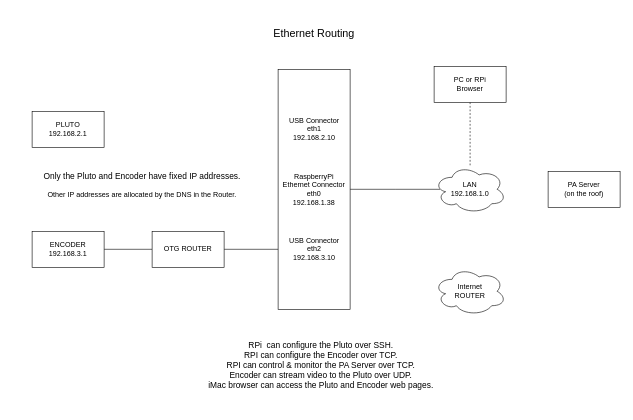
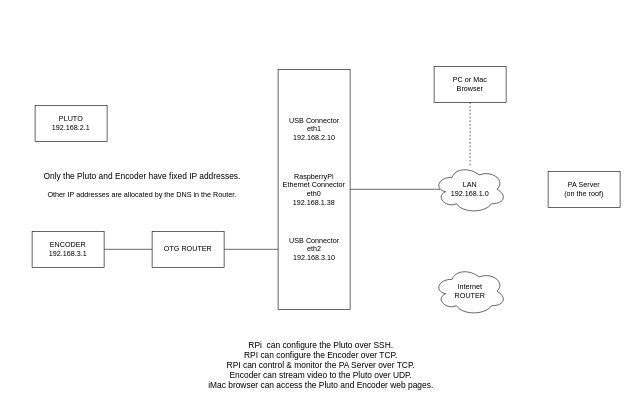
node "Ethernet Routing": removed
node "PC or RPi Browser": label "PC or RPi Browser" -> "PC or Mac Browser"
node "PLUTO 192.168.2.1": moved (68, 129) -> (71, 123)
